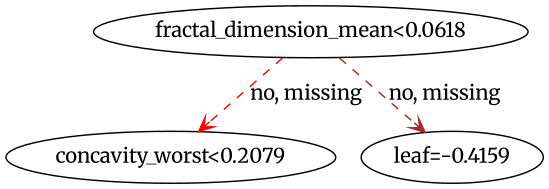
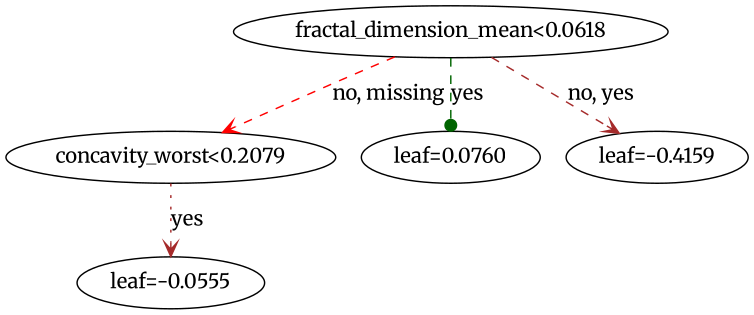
edge "fractal_dimension_mean<0.0618" -> "leaf=-0.4159": label "no, missing" -> "no, yes"
node "leaf=0.0760": added
node "leaf=-0.0555": added
